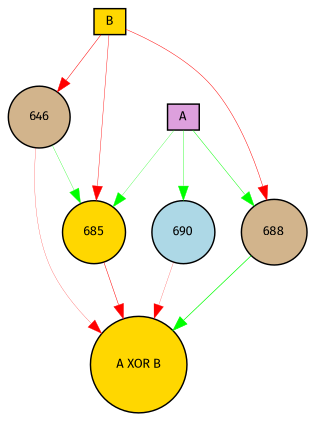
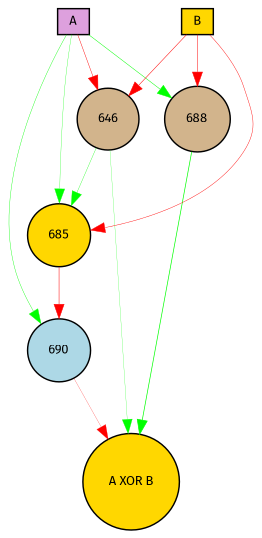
edge "A" -> "646": added
edge "646" -> "A XOR B": color red -> green
edge "685" -> "A XOR B": now "685" -> "690"
